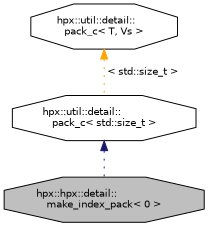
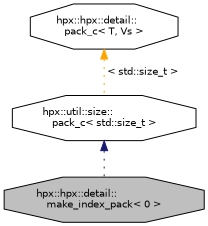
node "hpx::util::detail:: pack_c< T, Vs >": label "hpx::util::detail:: pack_c< T, Vs >" -> "hpx::hpx::detail:: pack_c< T, Vs >"
node "hpx::util::detail:: pack_c< std::size_t >": label "hpx::util::detail:: pack_c< std::size_t >" -> "hpx::util::size:: pack_c< std::size_t >"
